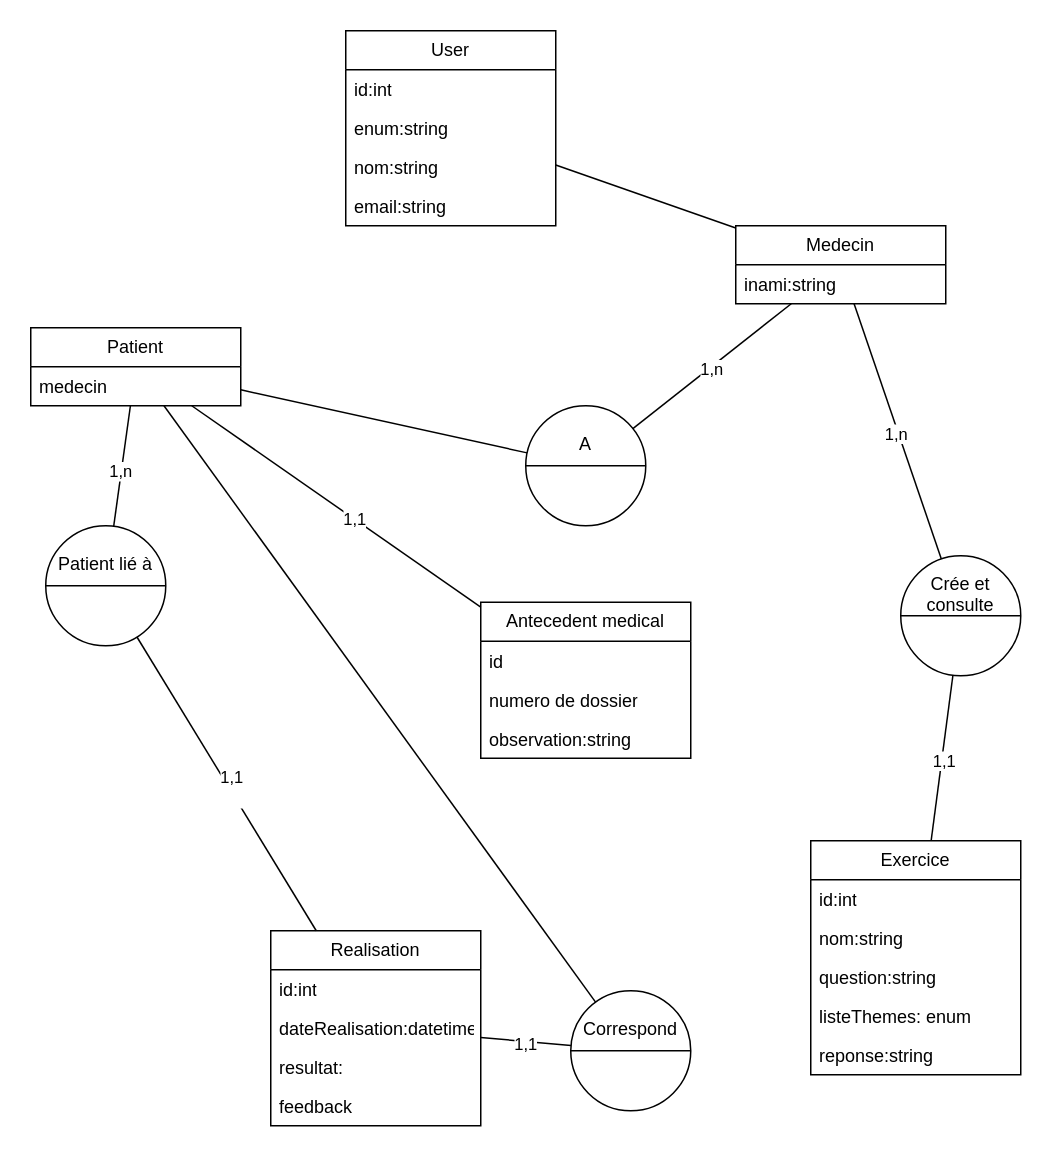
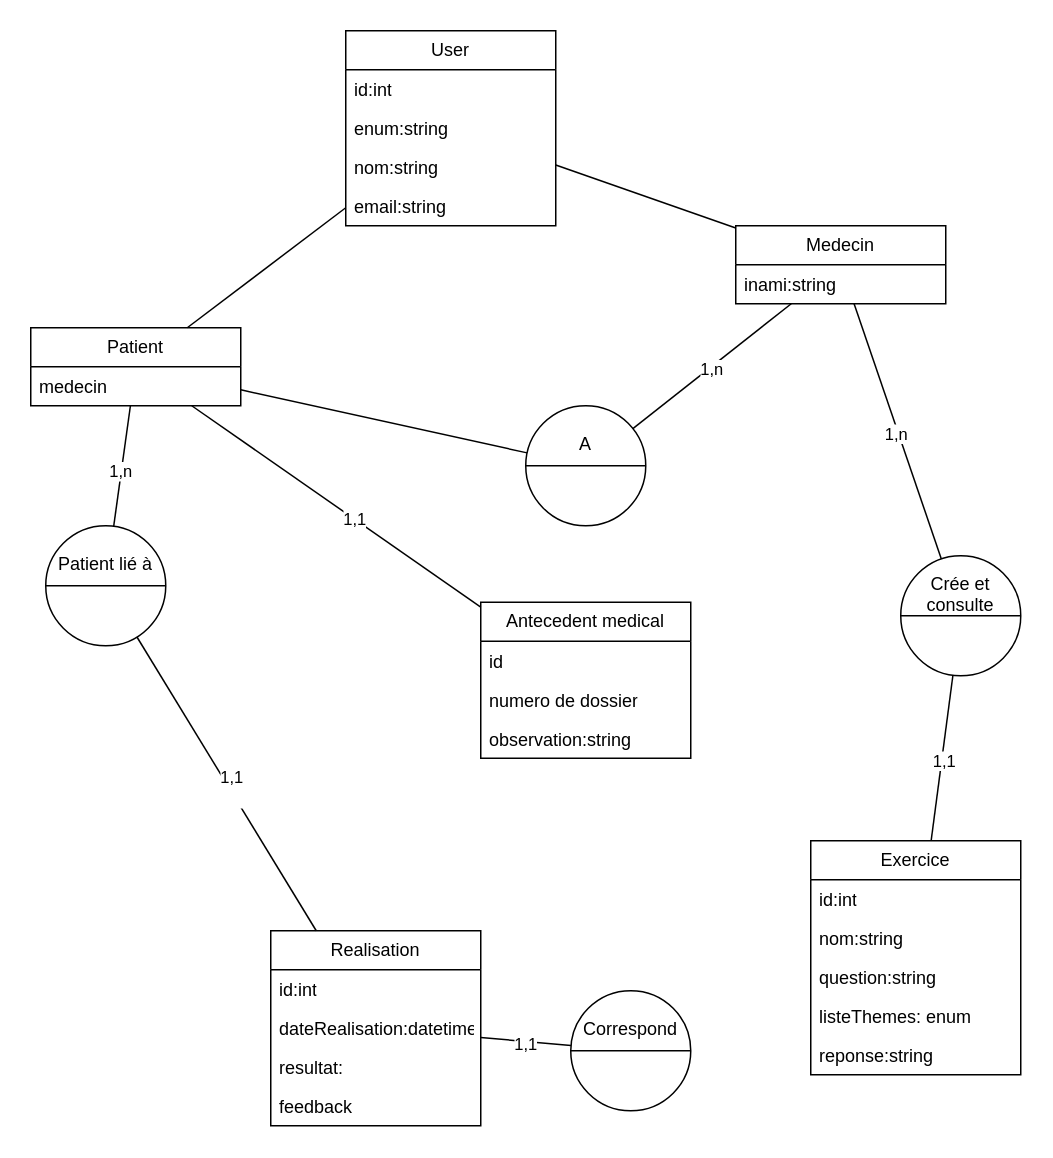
edge "Patient" -- "Correspond": now "Patient" -- "User"
